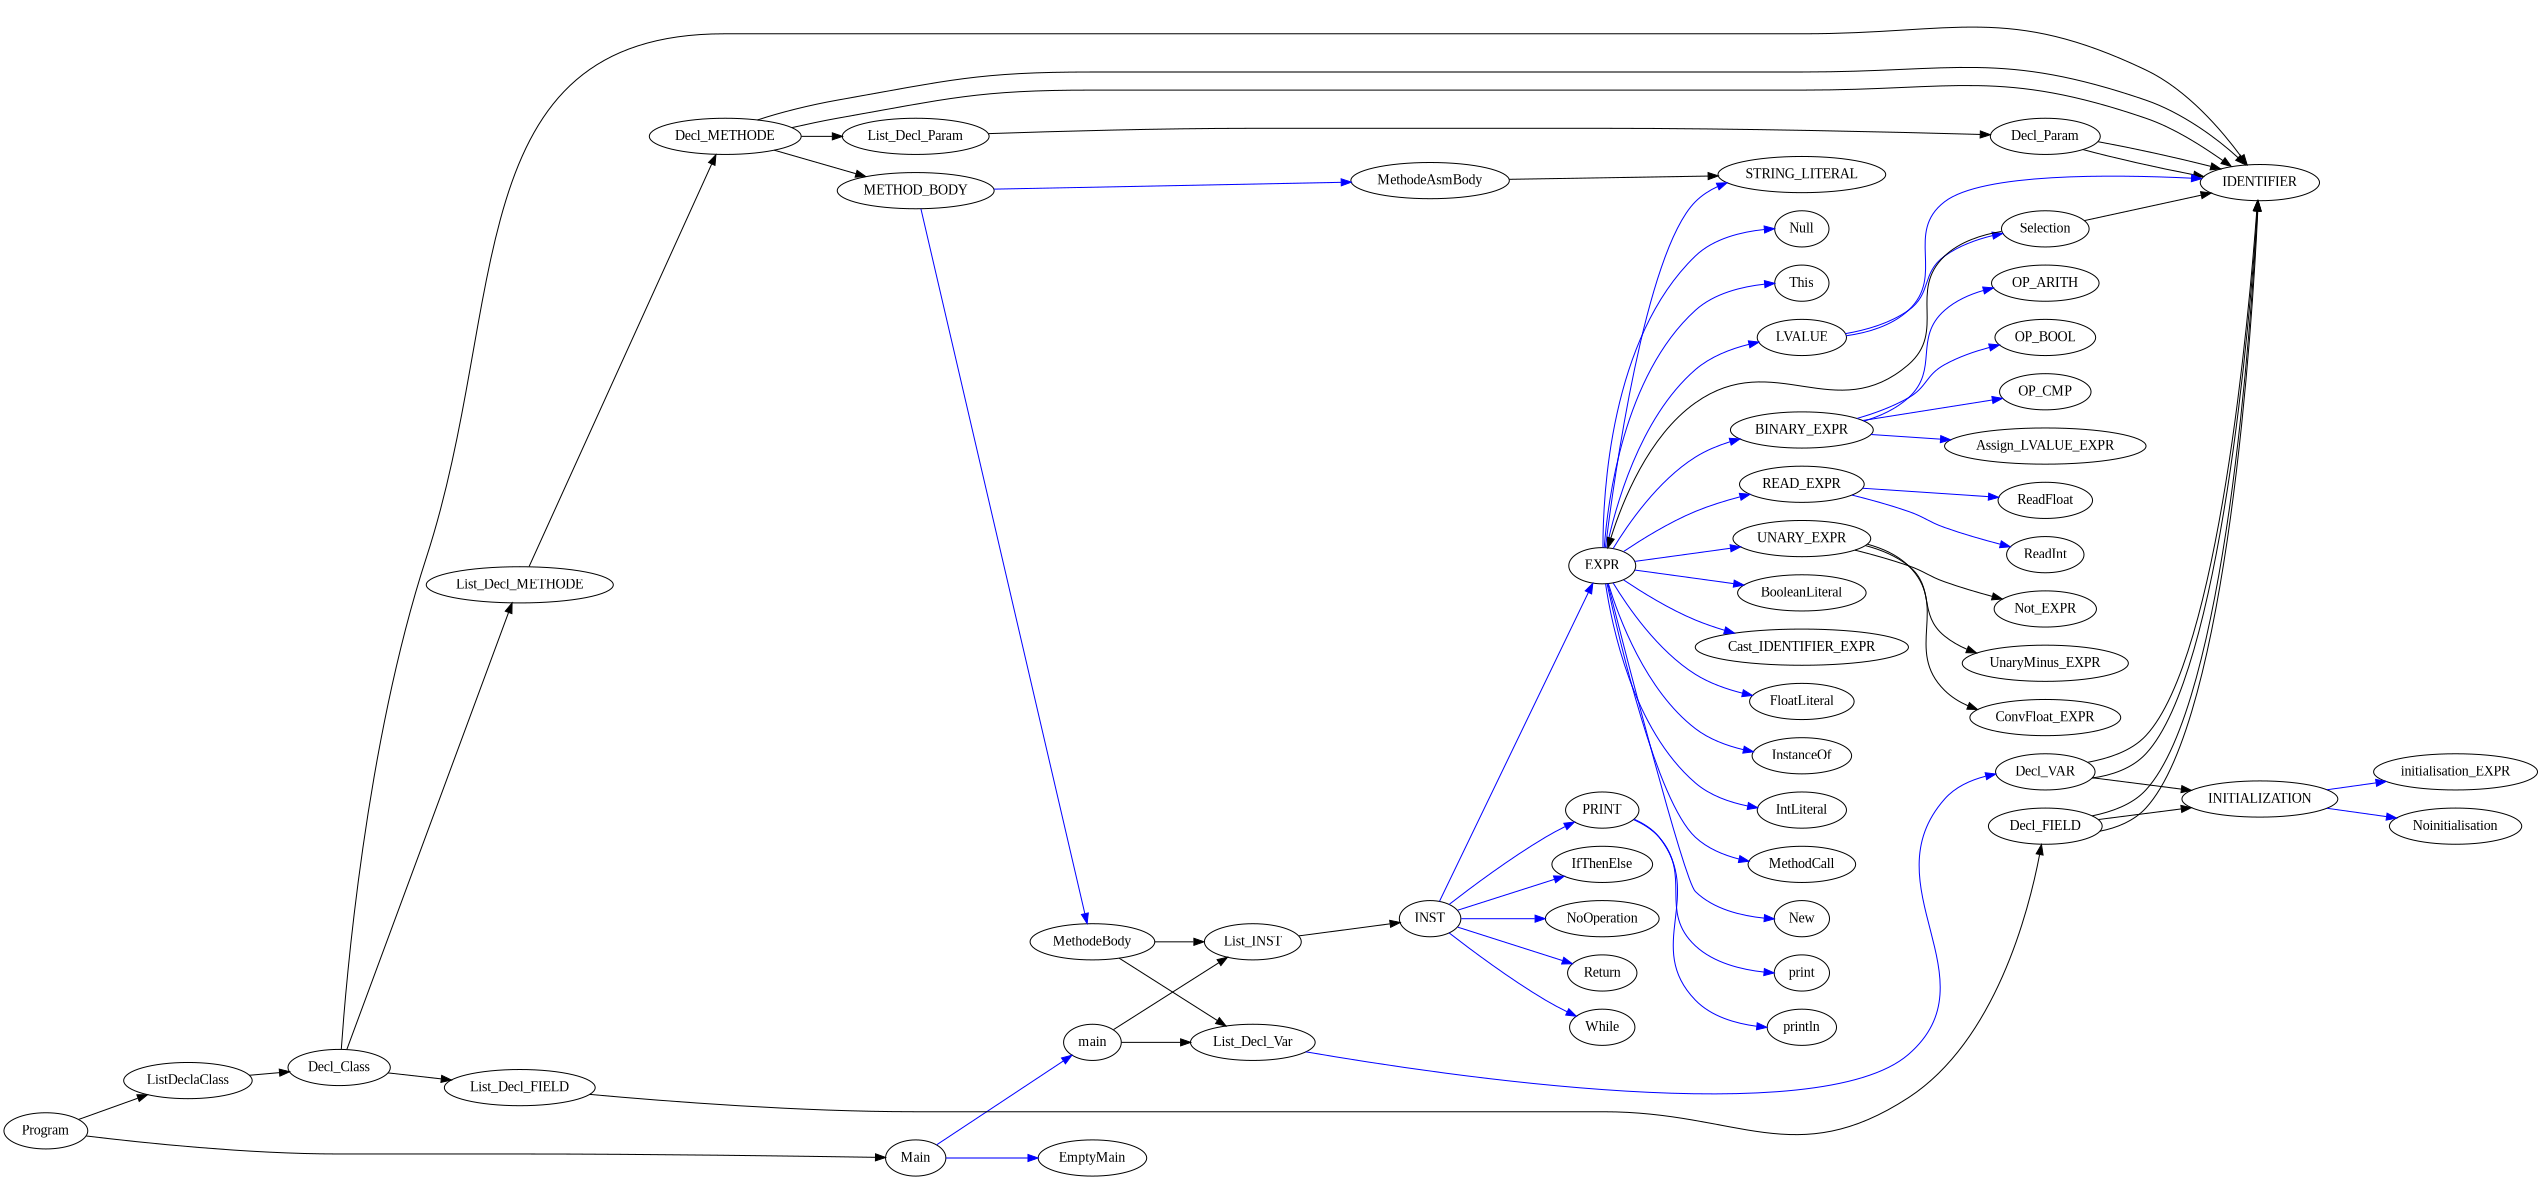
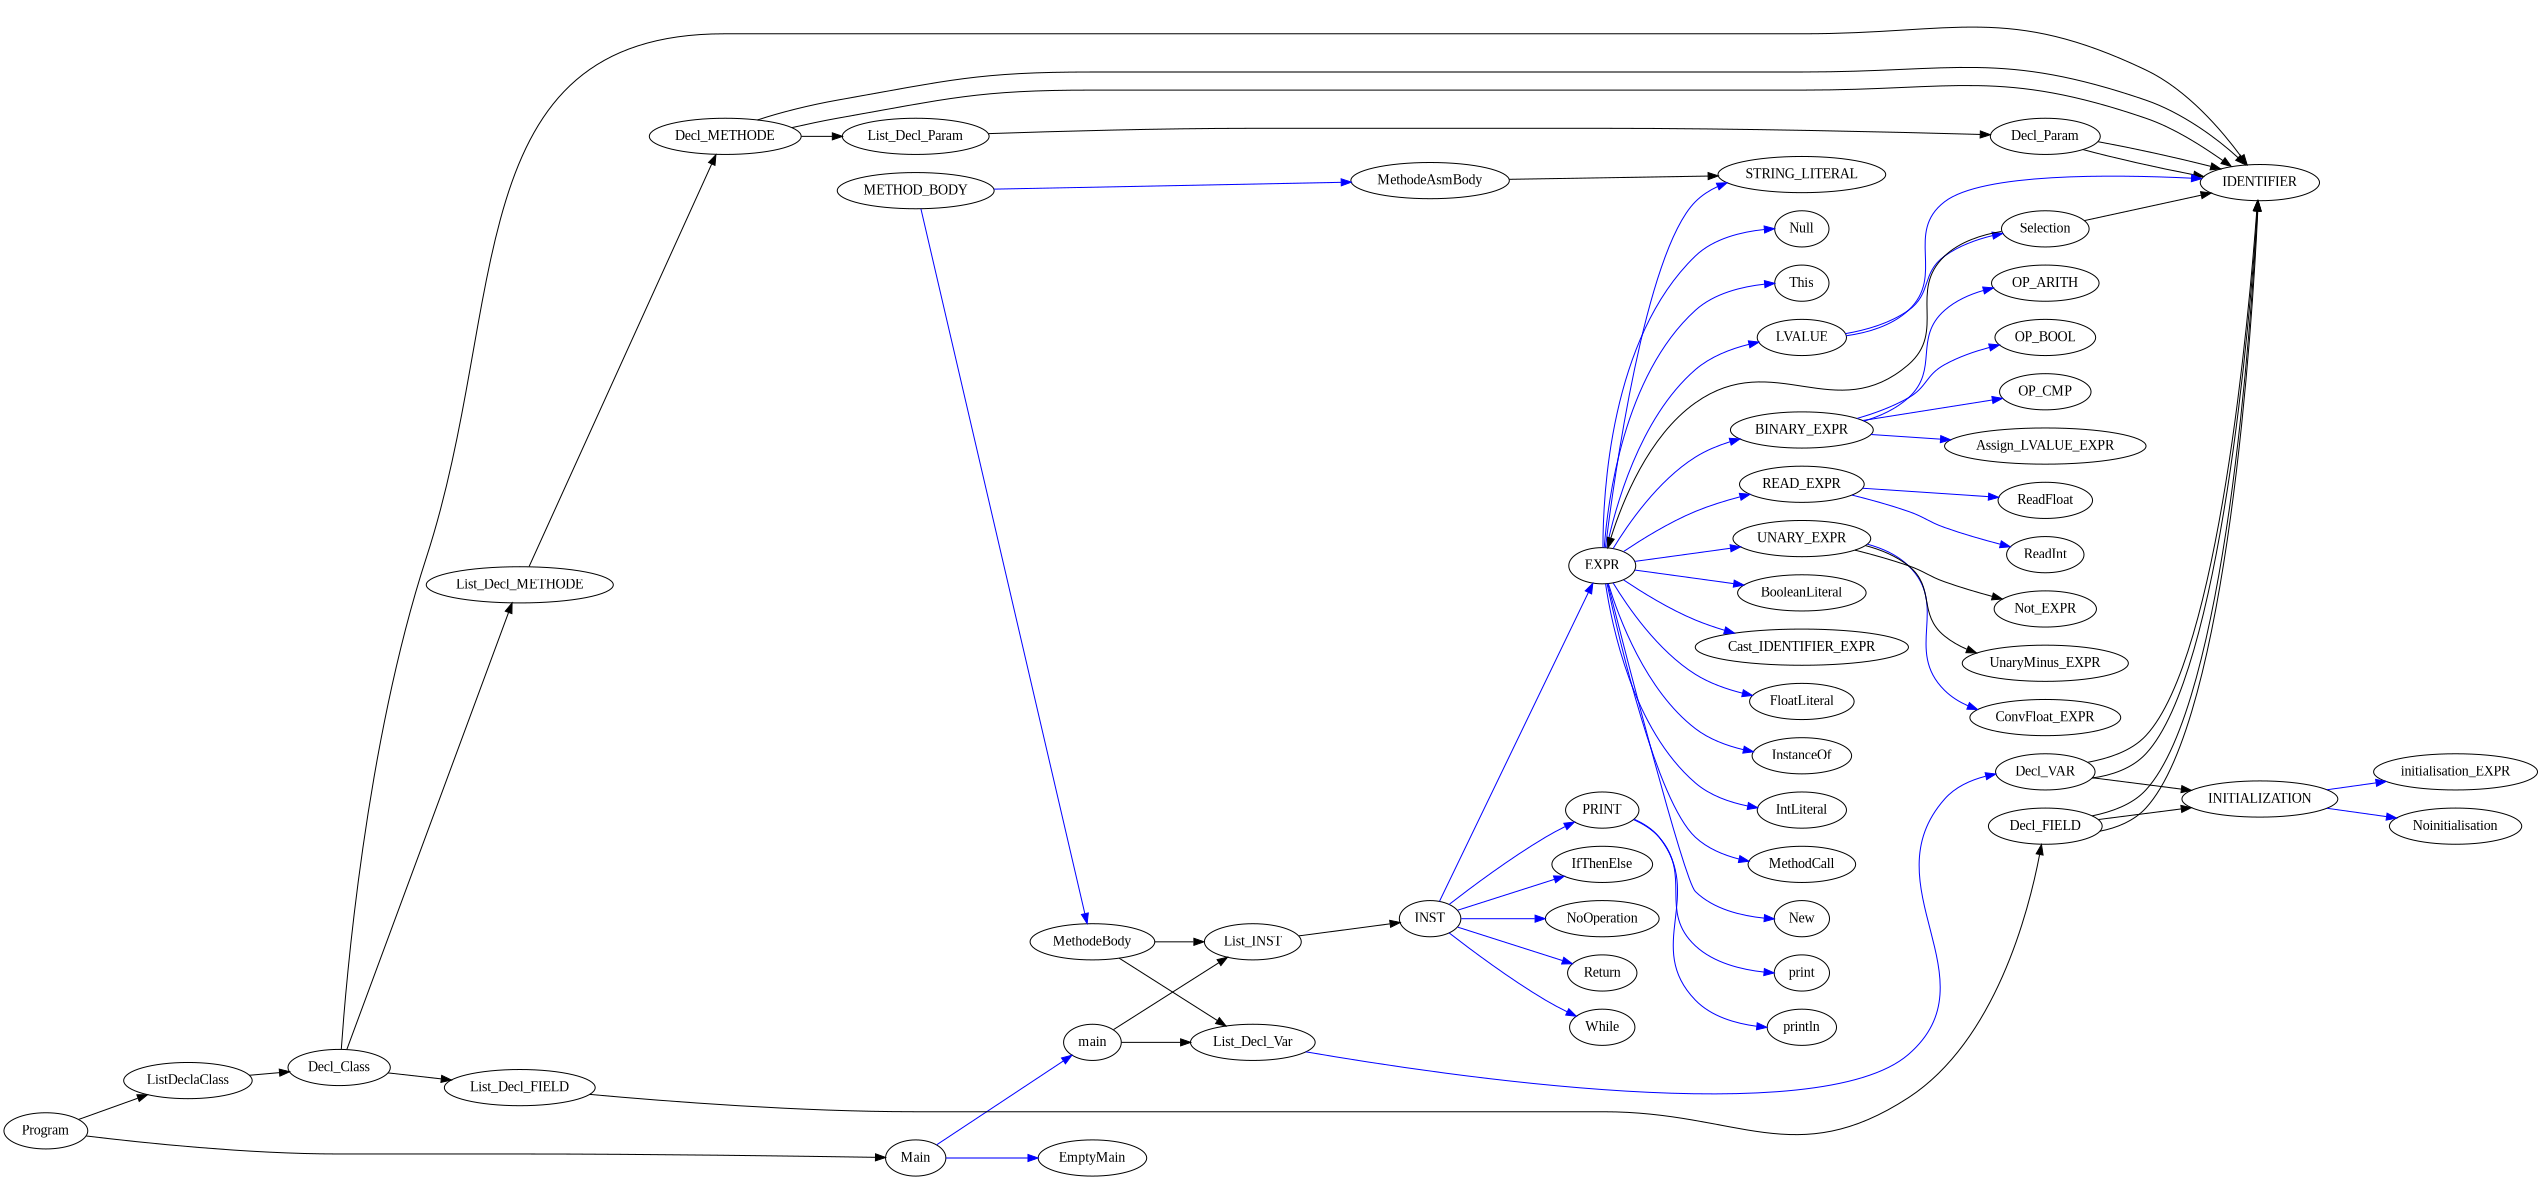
edge "Decl_METHODE" -> "METHOD_BODY": removed
edge "UNARY_EXPR" -> "ConvFloat_EXPR": color black -> blue
